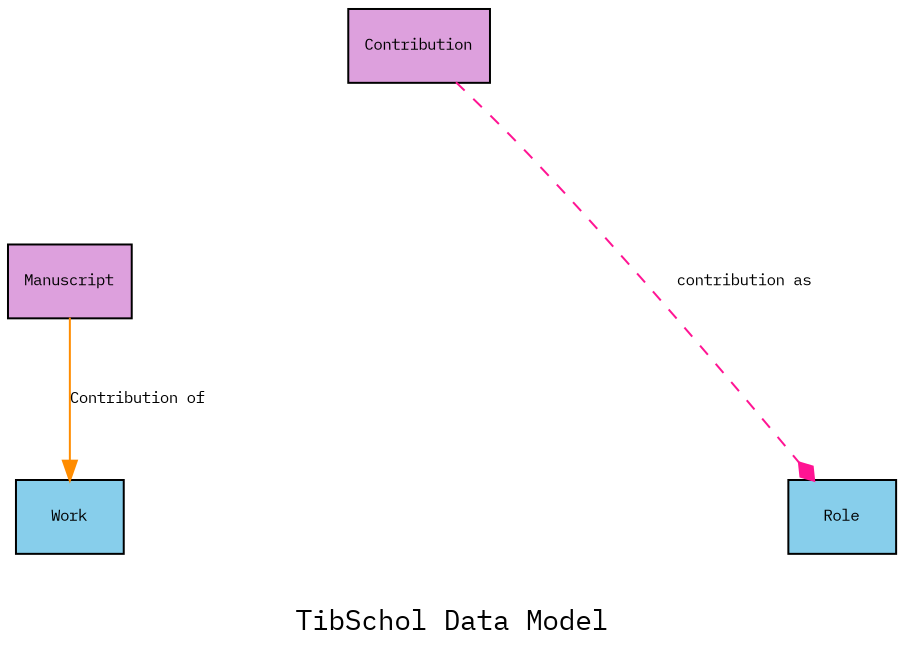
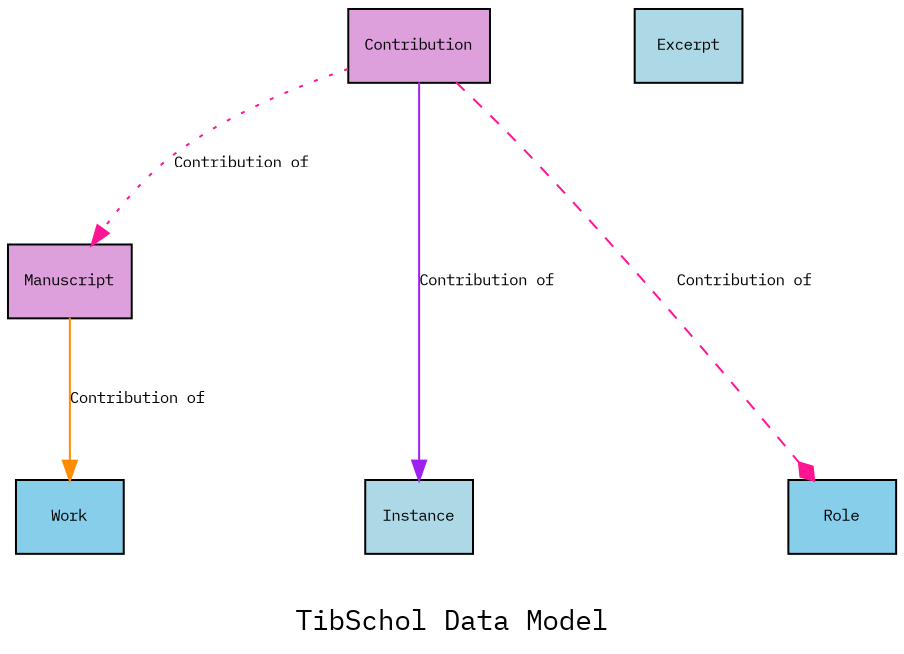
node "Excerpt": added
edge "Contribution" -> "Manuscript": added, label "Contribution of"
edge "Contribution" -> "Role": label "contribution as" -> "Contribution of"
node "Instance": added
